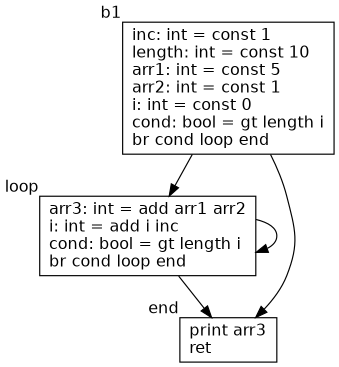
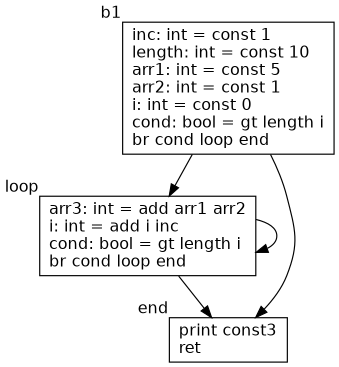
node "print arr3 ret end": label "print arr3 ret end" -> "print const3 ret end"
